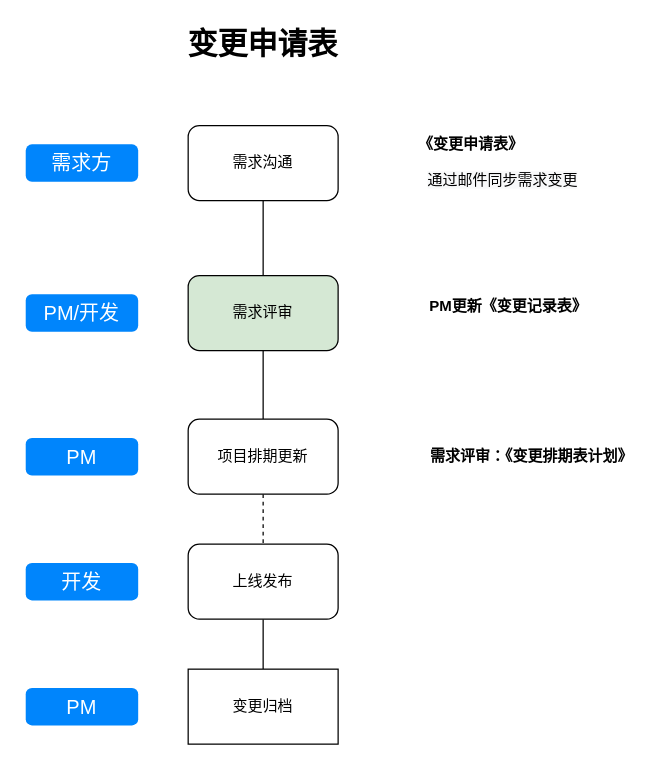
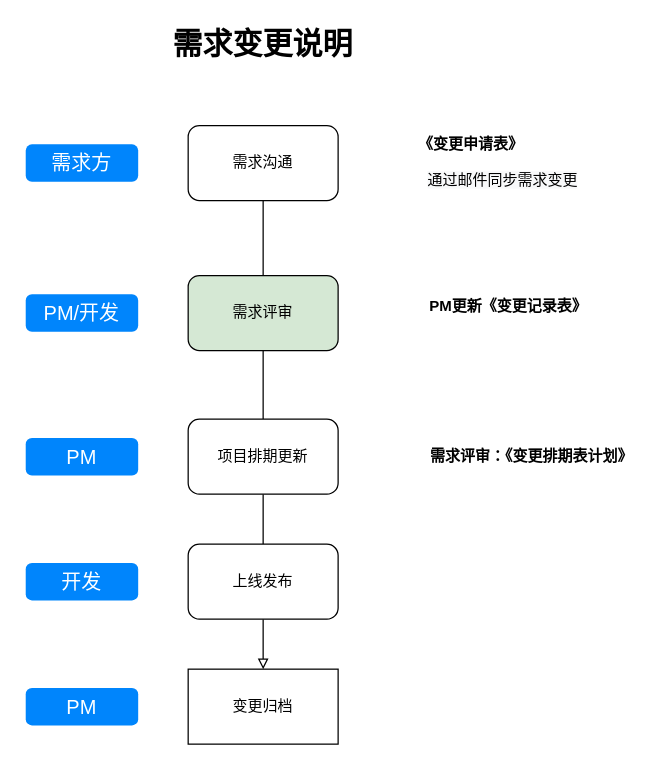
node "变更申请表": label "变更申请表" -> "需求变更说明"
edge "项目排期更新" -- "上线发布": style dashed -> solid
edge "上线发布" -- "变更归档": arrowhead none -> block
